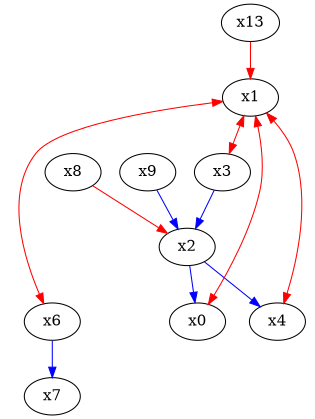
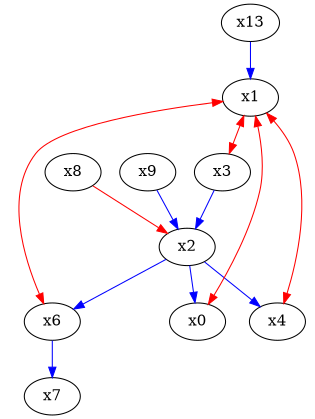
edge "x13" -> "x1": color red -> blue
edge "x2" -> "x6": added
